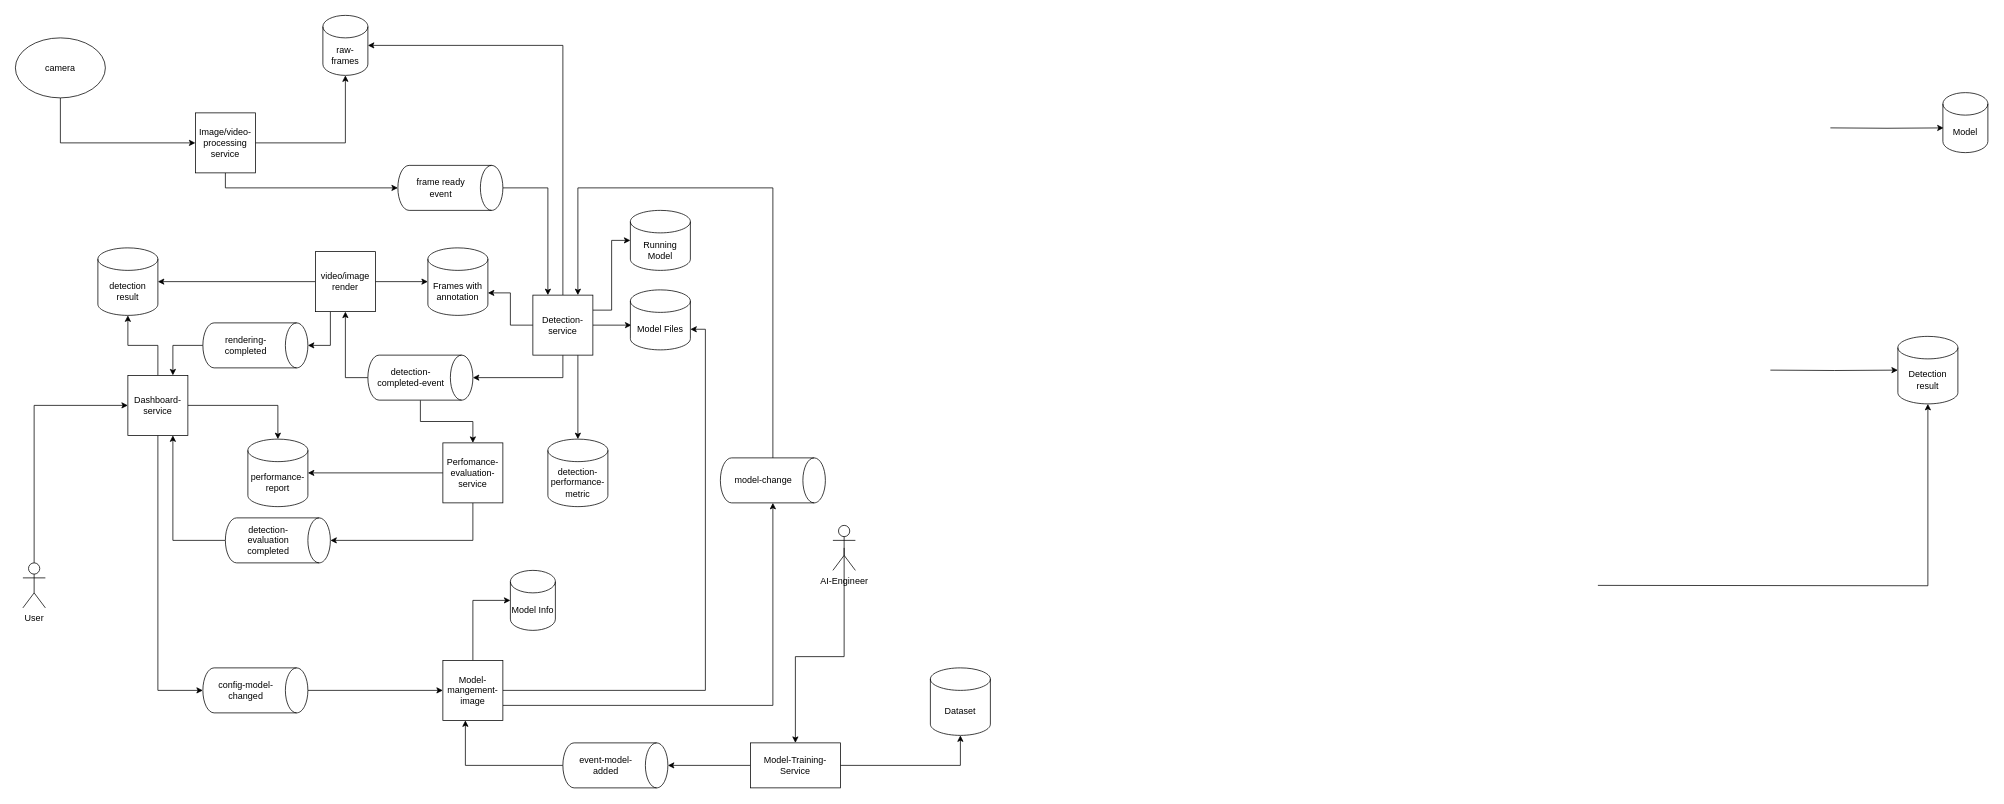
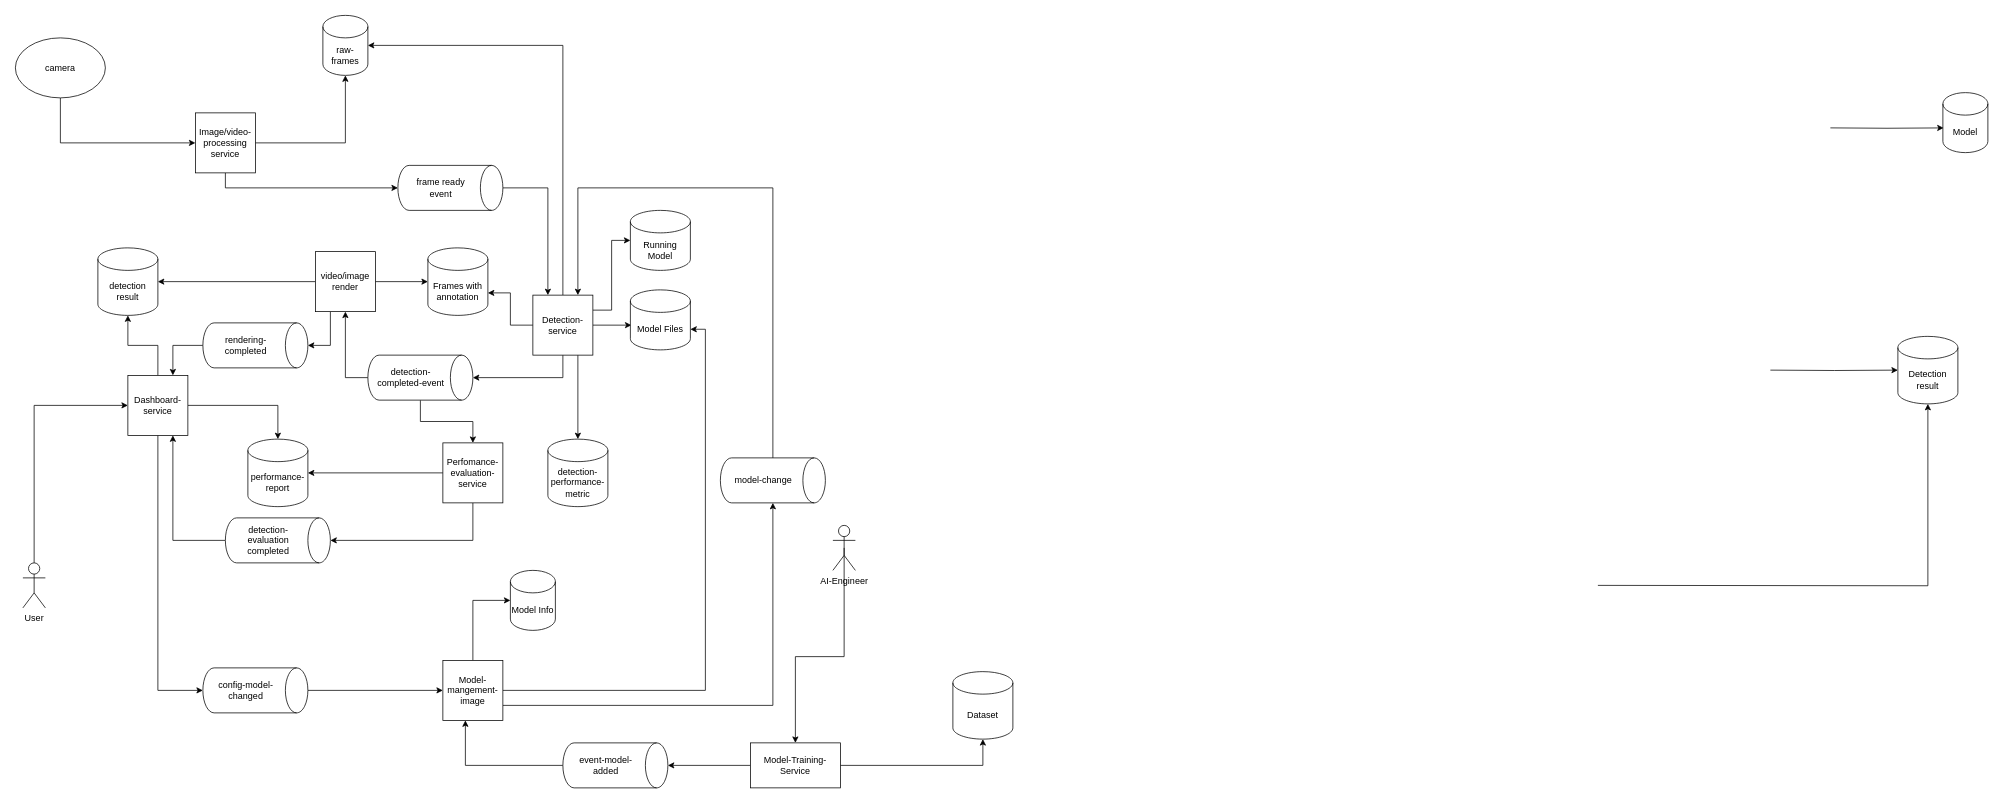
node "Dataset": moved (960, 702) -> (983, 705)
